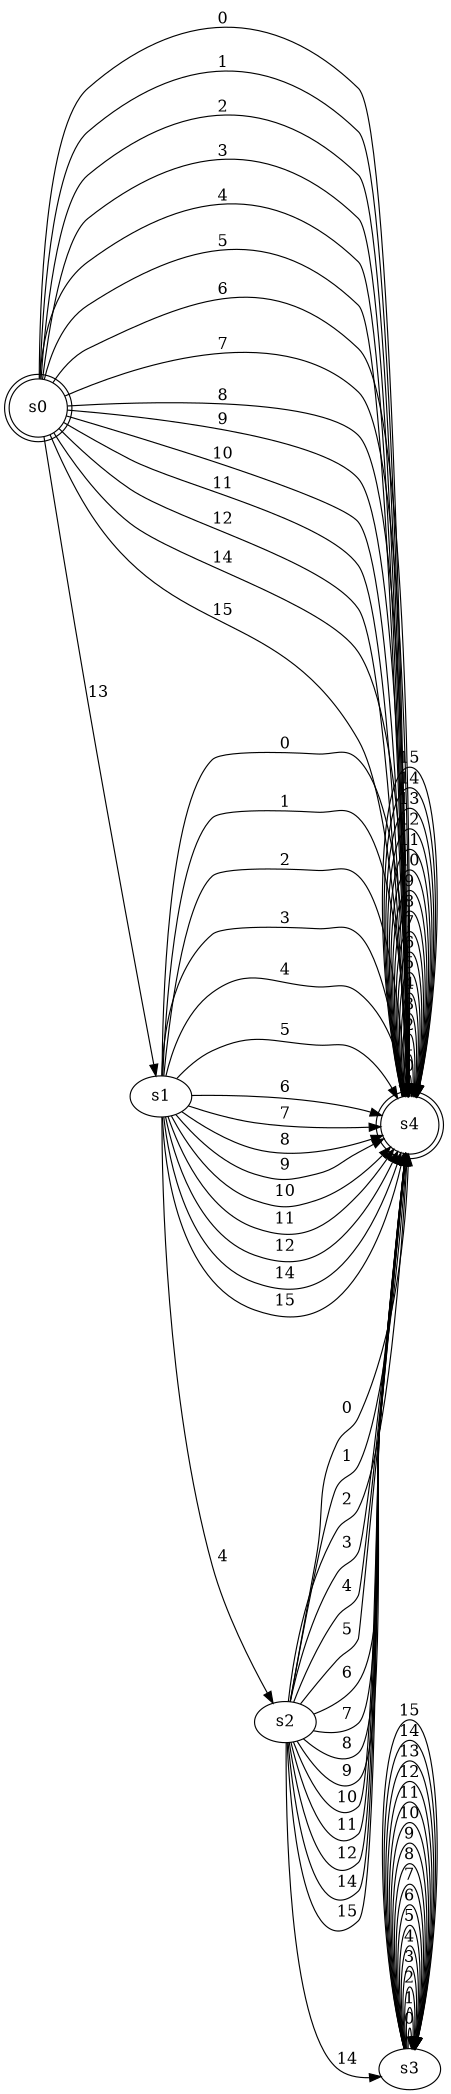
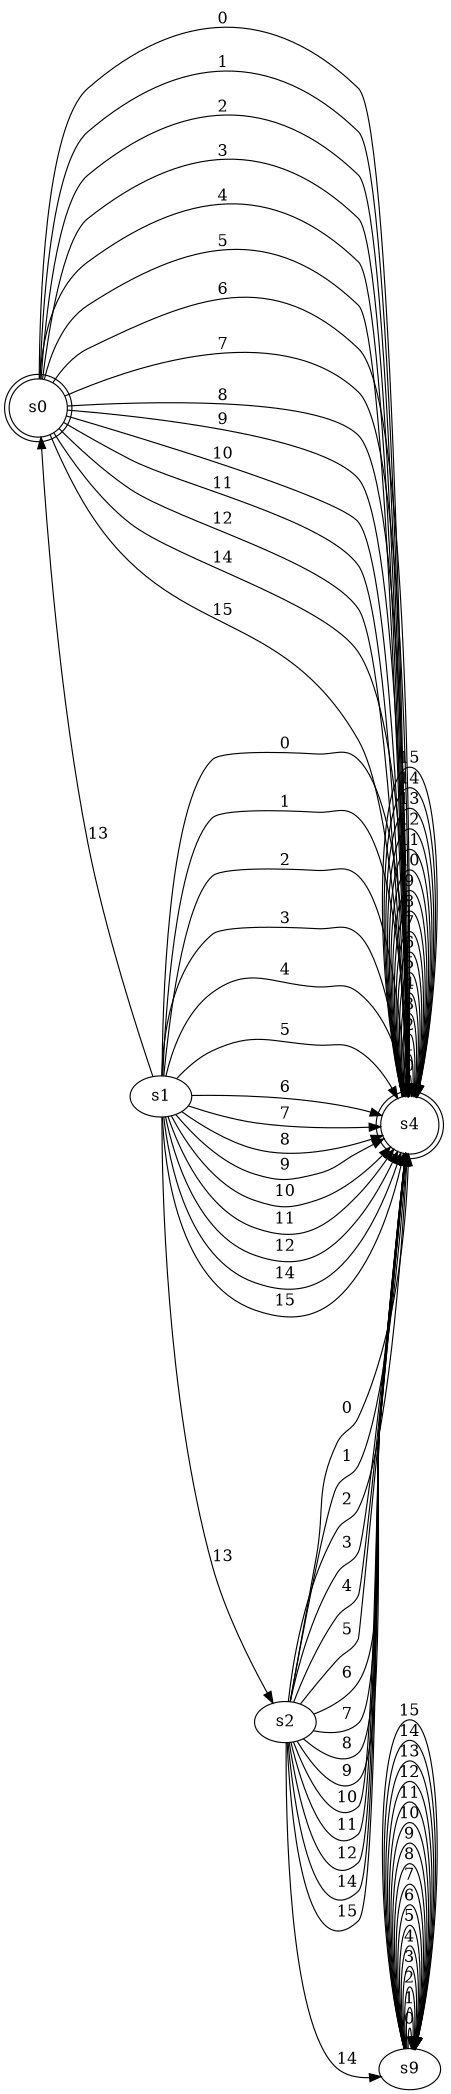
edge "s0" -> "s1": reversed
edge "s1" -> "s2": label "4" -> "13"
node "s3": label "s3" -> "s9"
